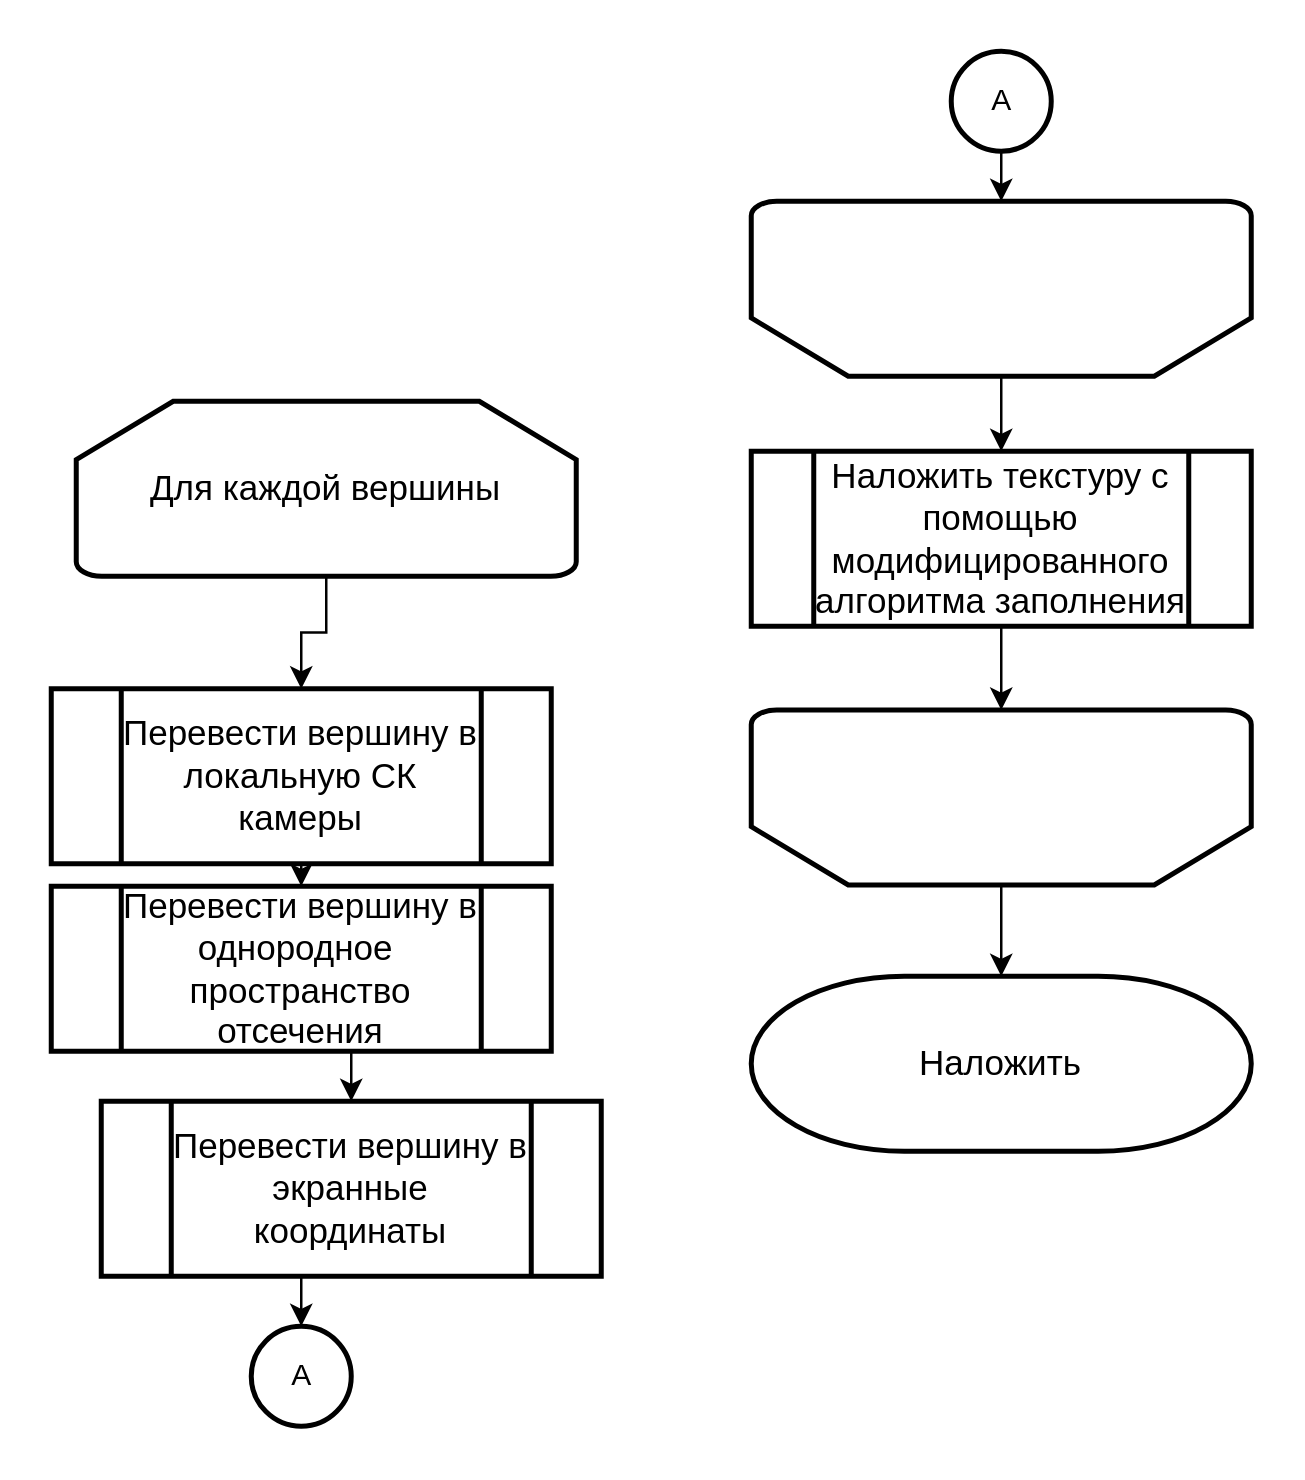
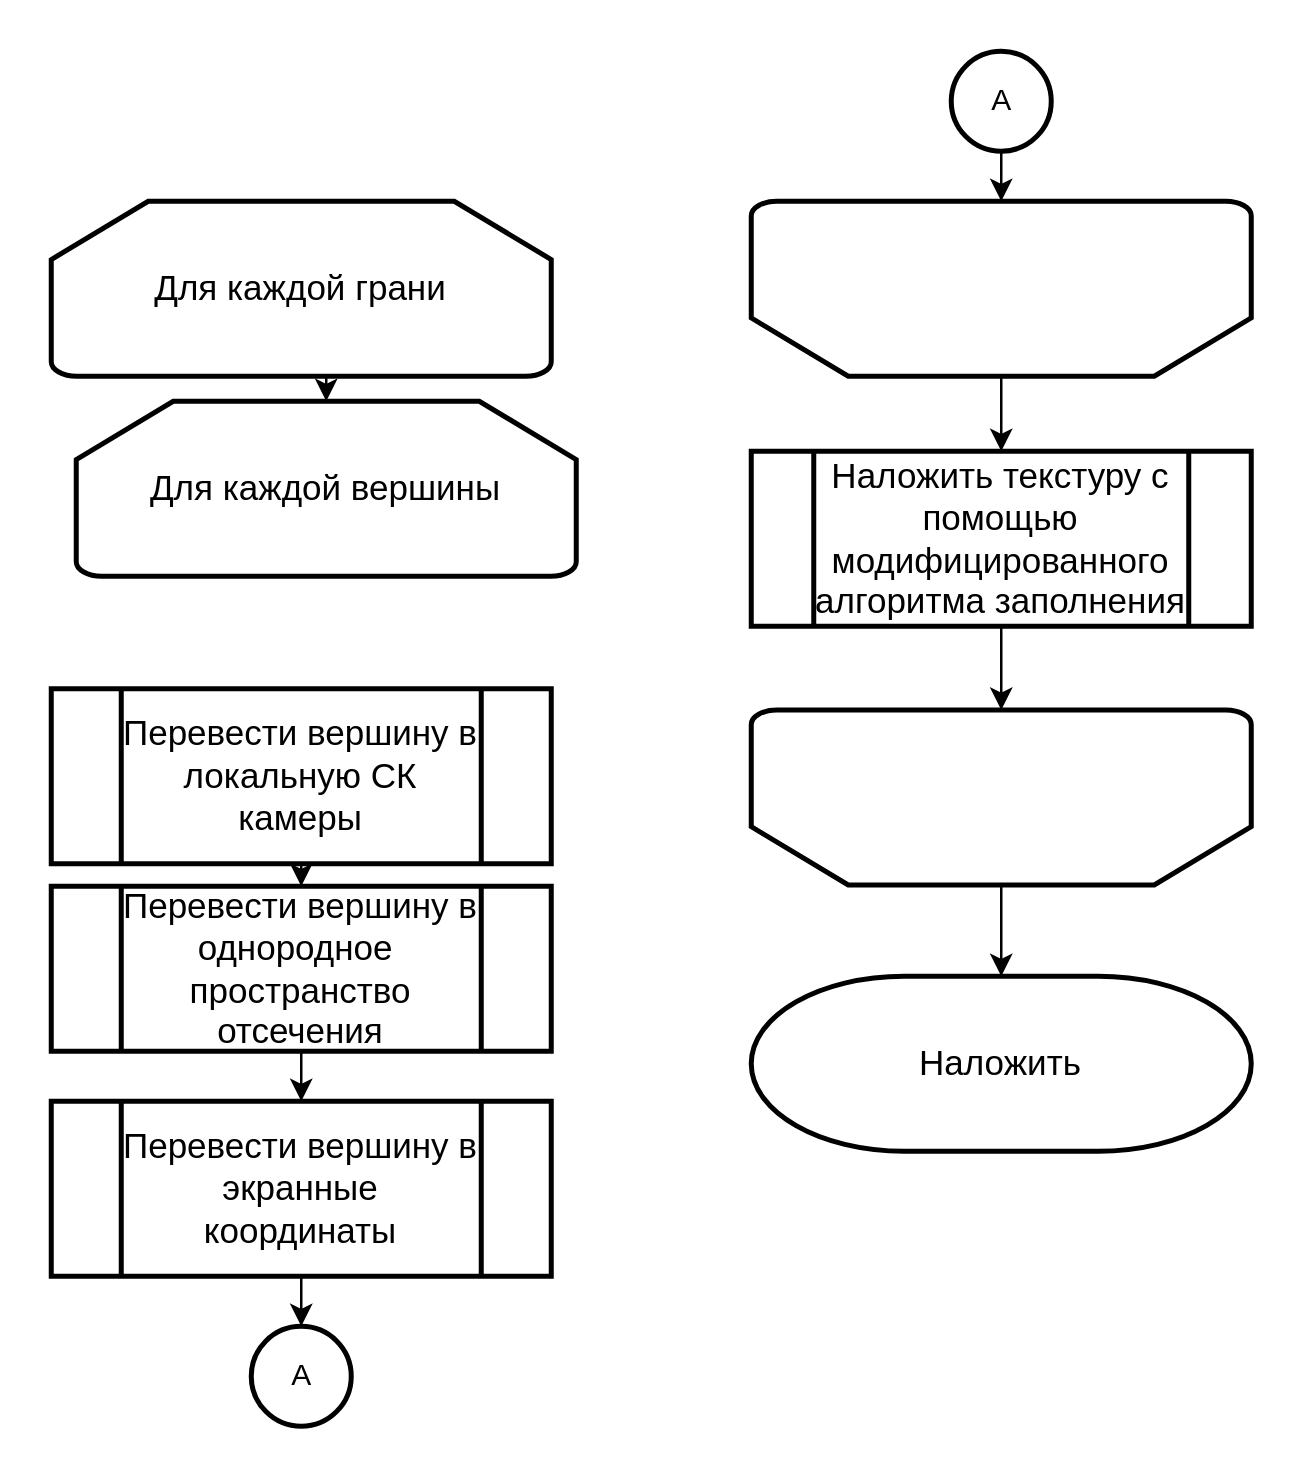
node "Для каждой грани": added
edge "Для каждой грани" -> "Для каждой вершины": added
edge "Для каждой вершины" -> "Перевести вершину в локальную СК камеры": removed
node "Перевести вершину в экранные координаты": moved (351, 1189) -> (301, 1189)
